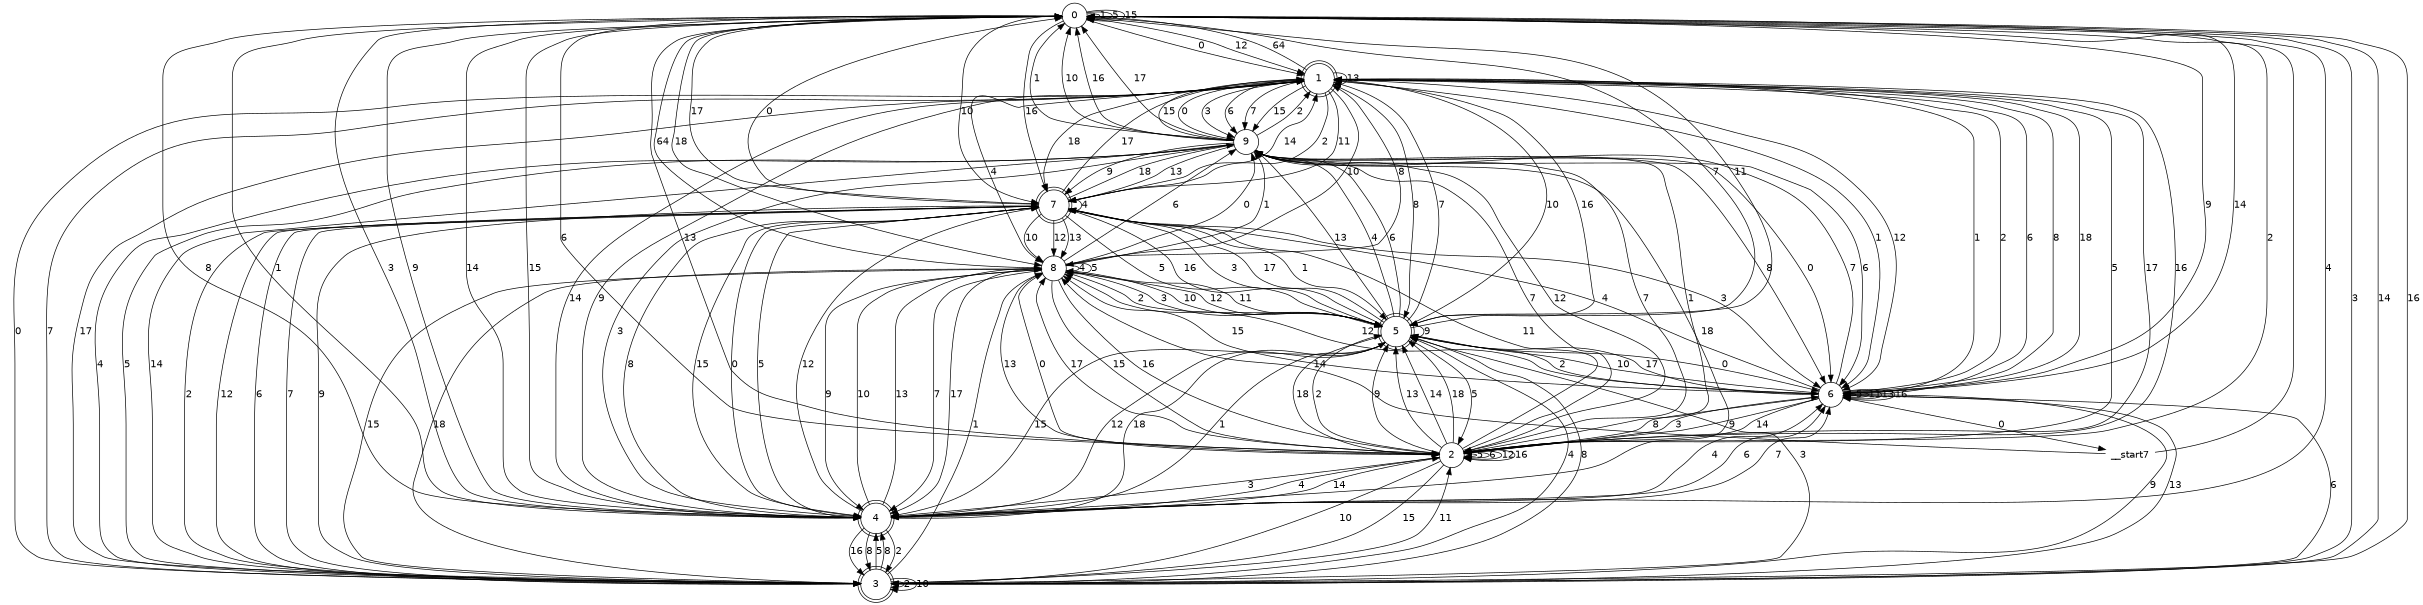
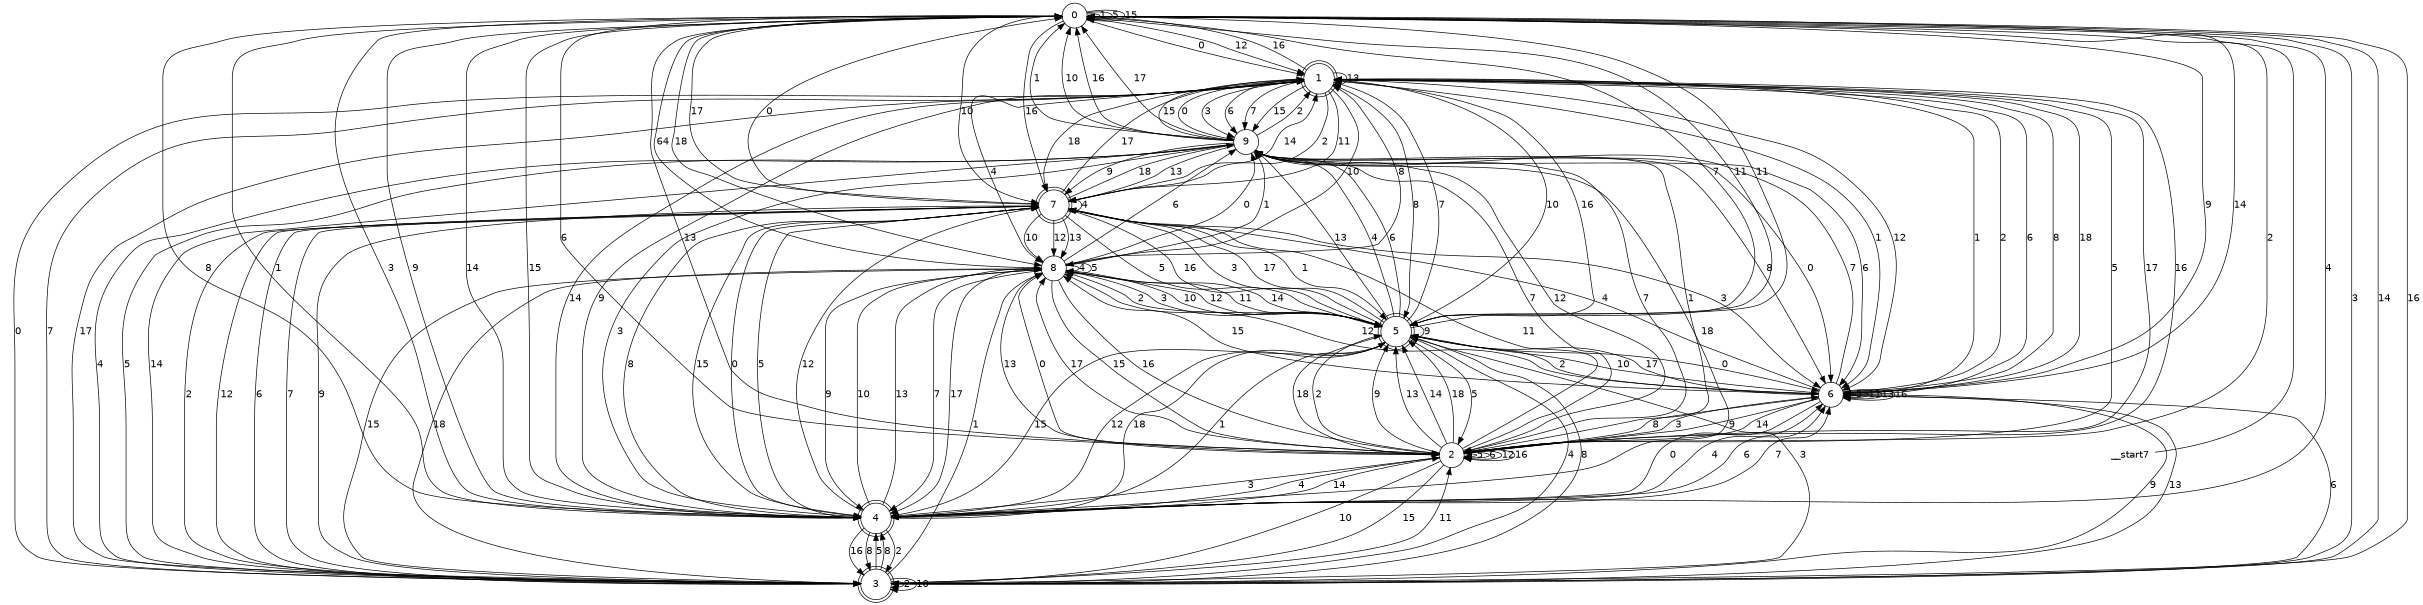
edge "1" -> "0": label "64" -> "16"
edge "5" -> "0": added, label "11"
edge "__start7" -> "8": now "5" -> "8"
edge "6" -> "__start7": now "6" -> "4"
